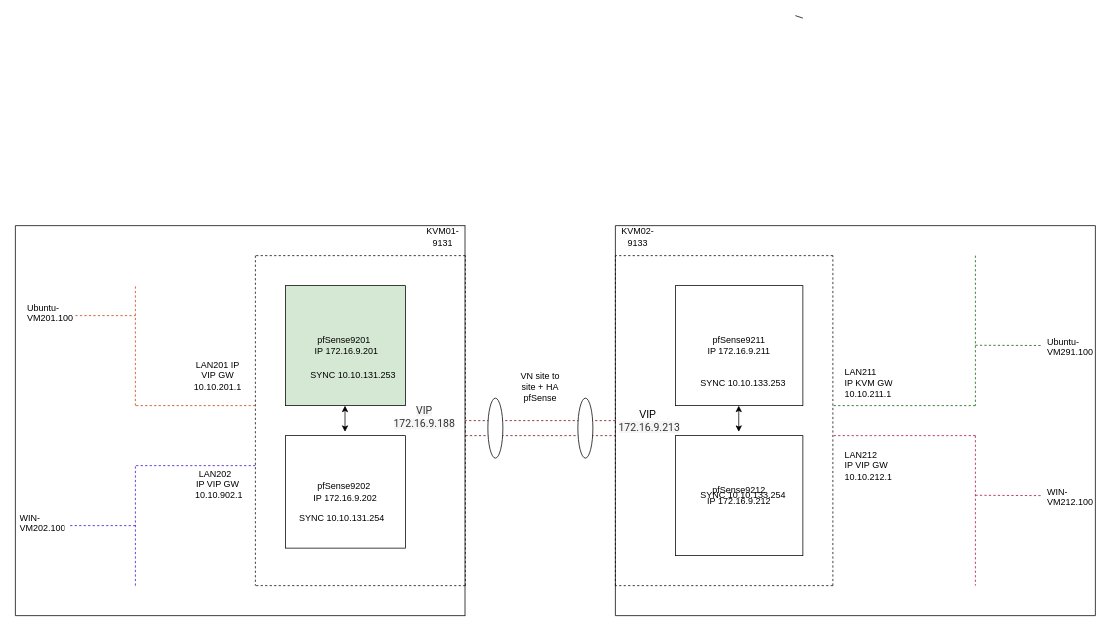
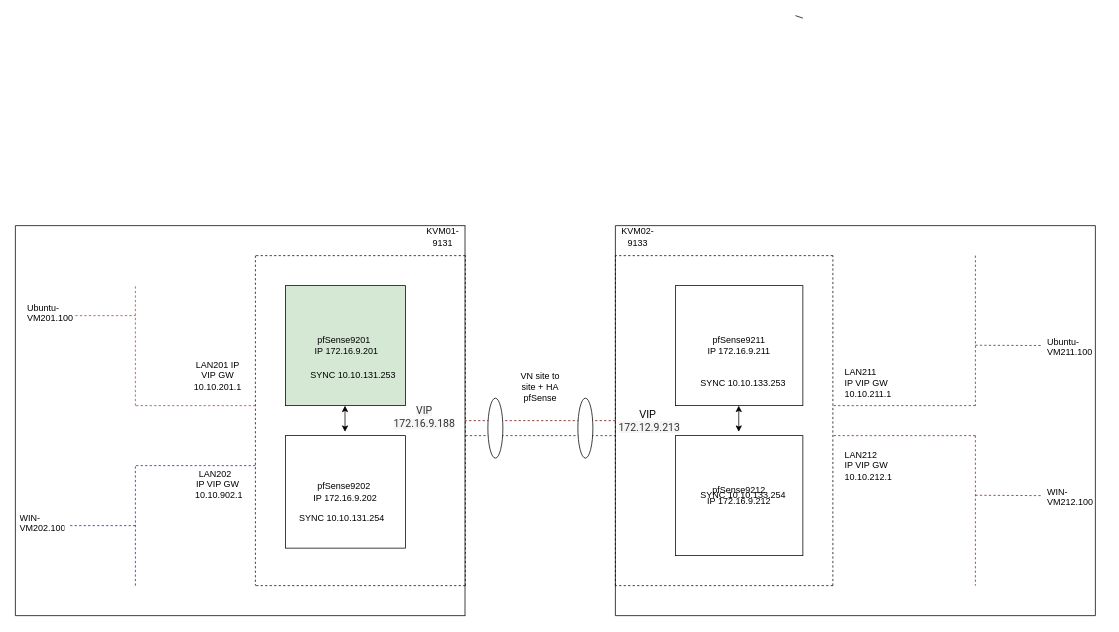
node "Ubuntu-VM291.100": label "Ubuntu-VM291.100" -> "Ubuntu-VM211.100"
node "LAN211 IP KVM GW 10.10.211.1": label "LAN211 IP KVM GW 10.10.211.1" -> "LAN211 IP VIP GW 10.10.211.1"
node "VIP 172.16.9.213": label "VIP 172.16.9.213" -> "VIP 172.12.9.213"
